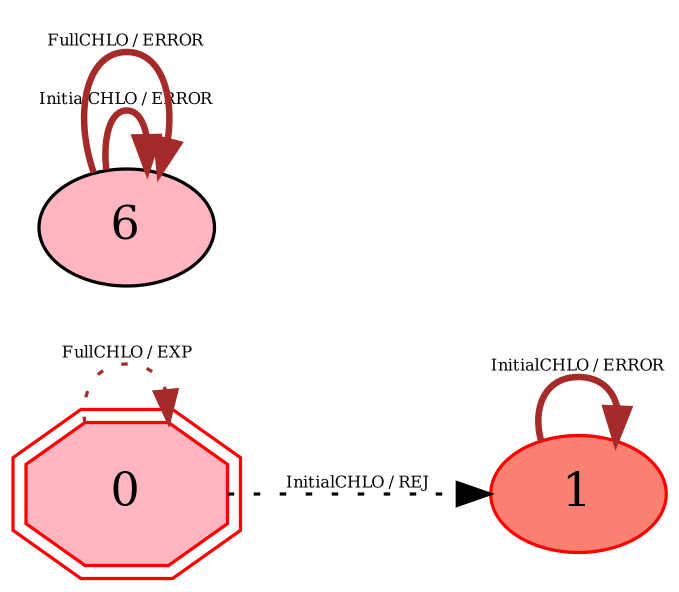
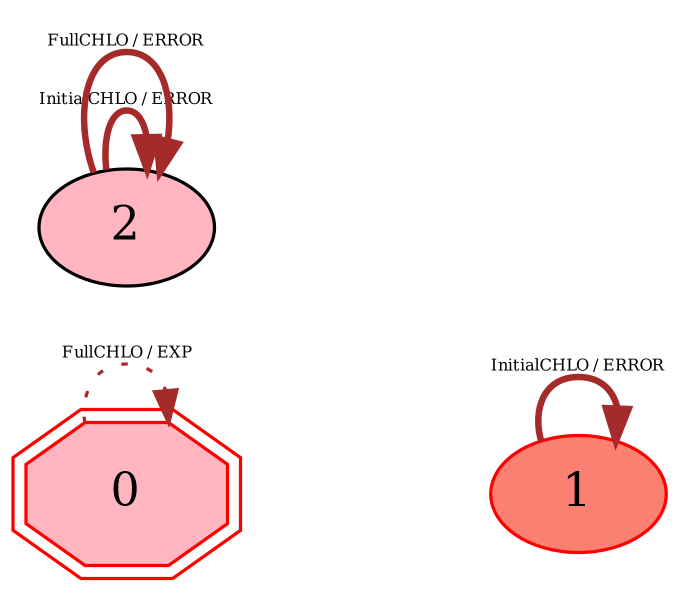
node "6": label "6" -> "2"
edge "0" -> "1": removed, label "InitialCHLO / REJ"
